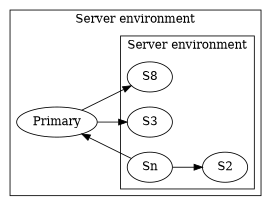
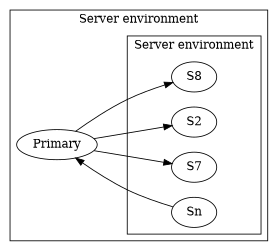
node "S3": label "S3" -> "S7"
edge "Sn" -> "S2": now "Primary" -> "S2"
